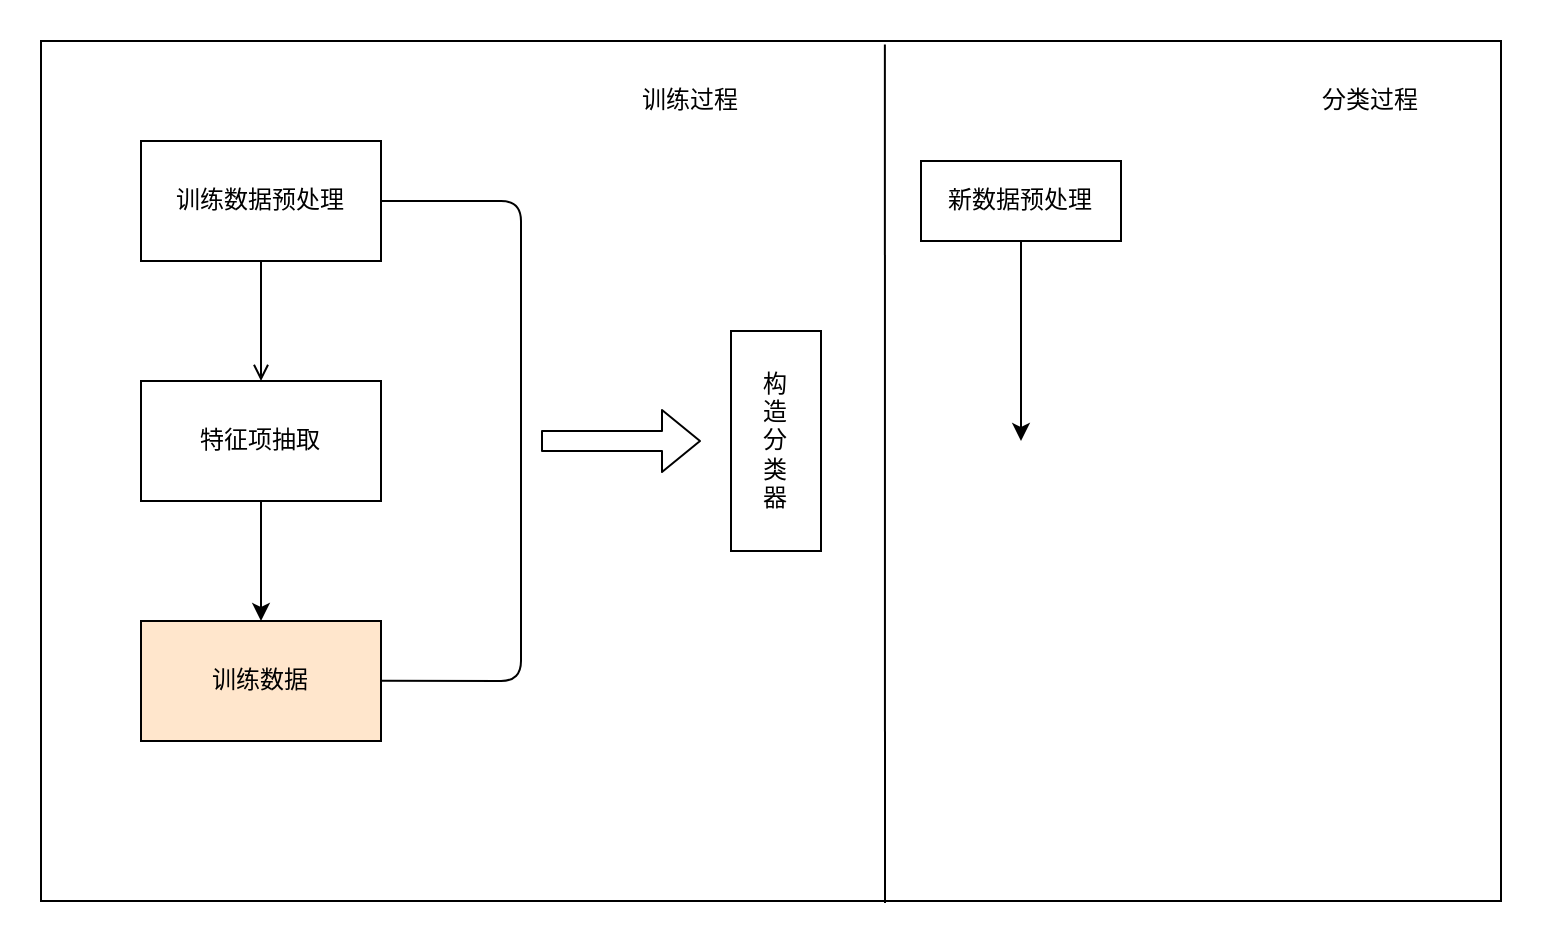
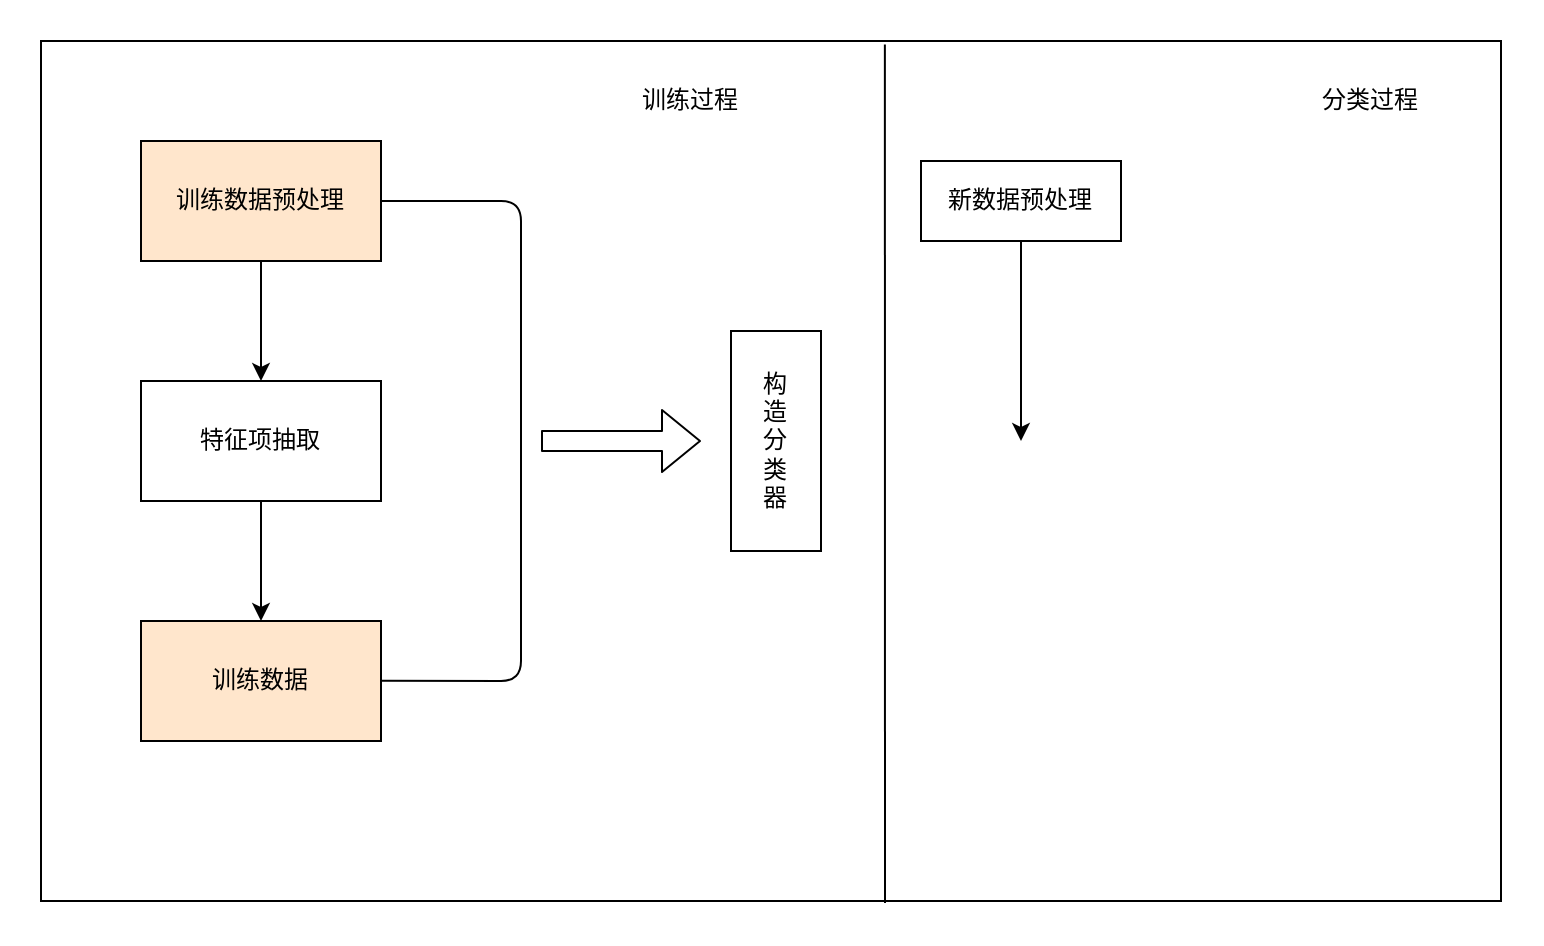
node "训练数据预处理": fillcolor #ffffff -> #ffe6cc
edge "训练数据预处理" -> "特征项抽取": arrowhead open -> classic
